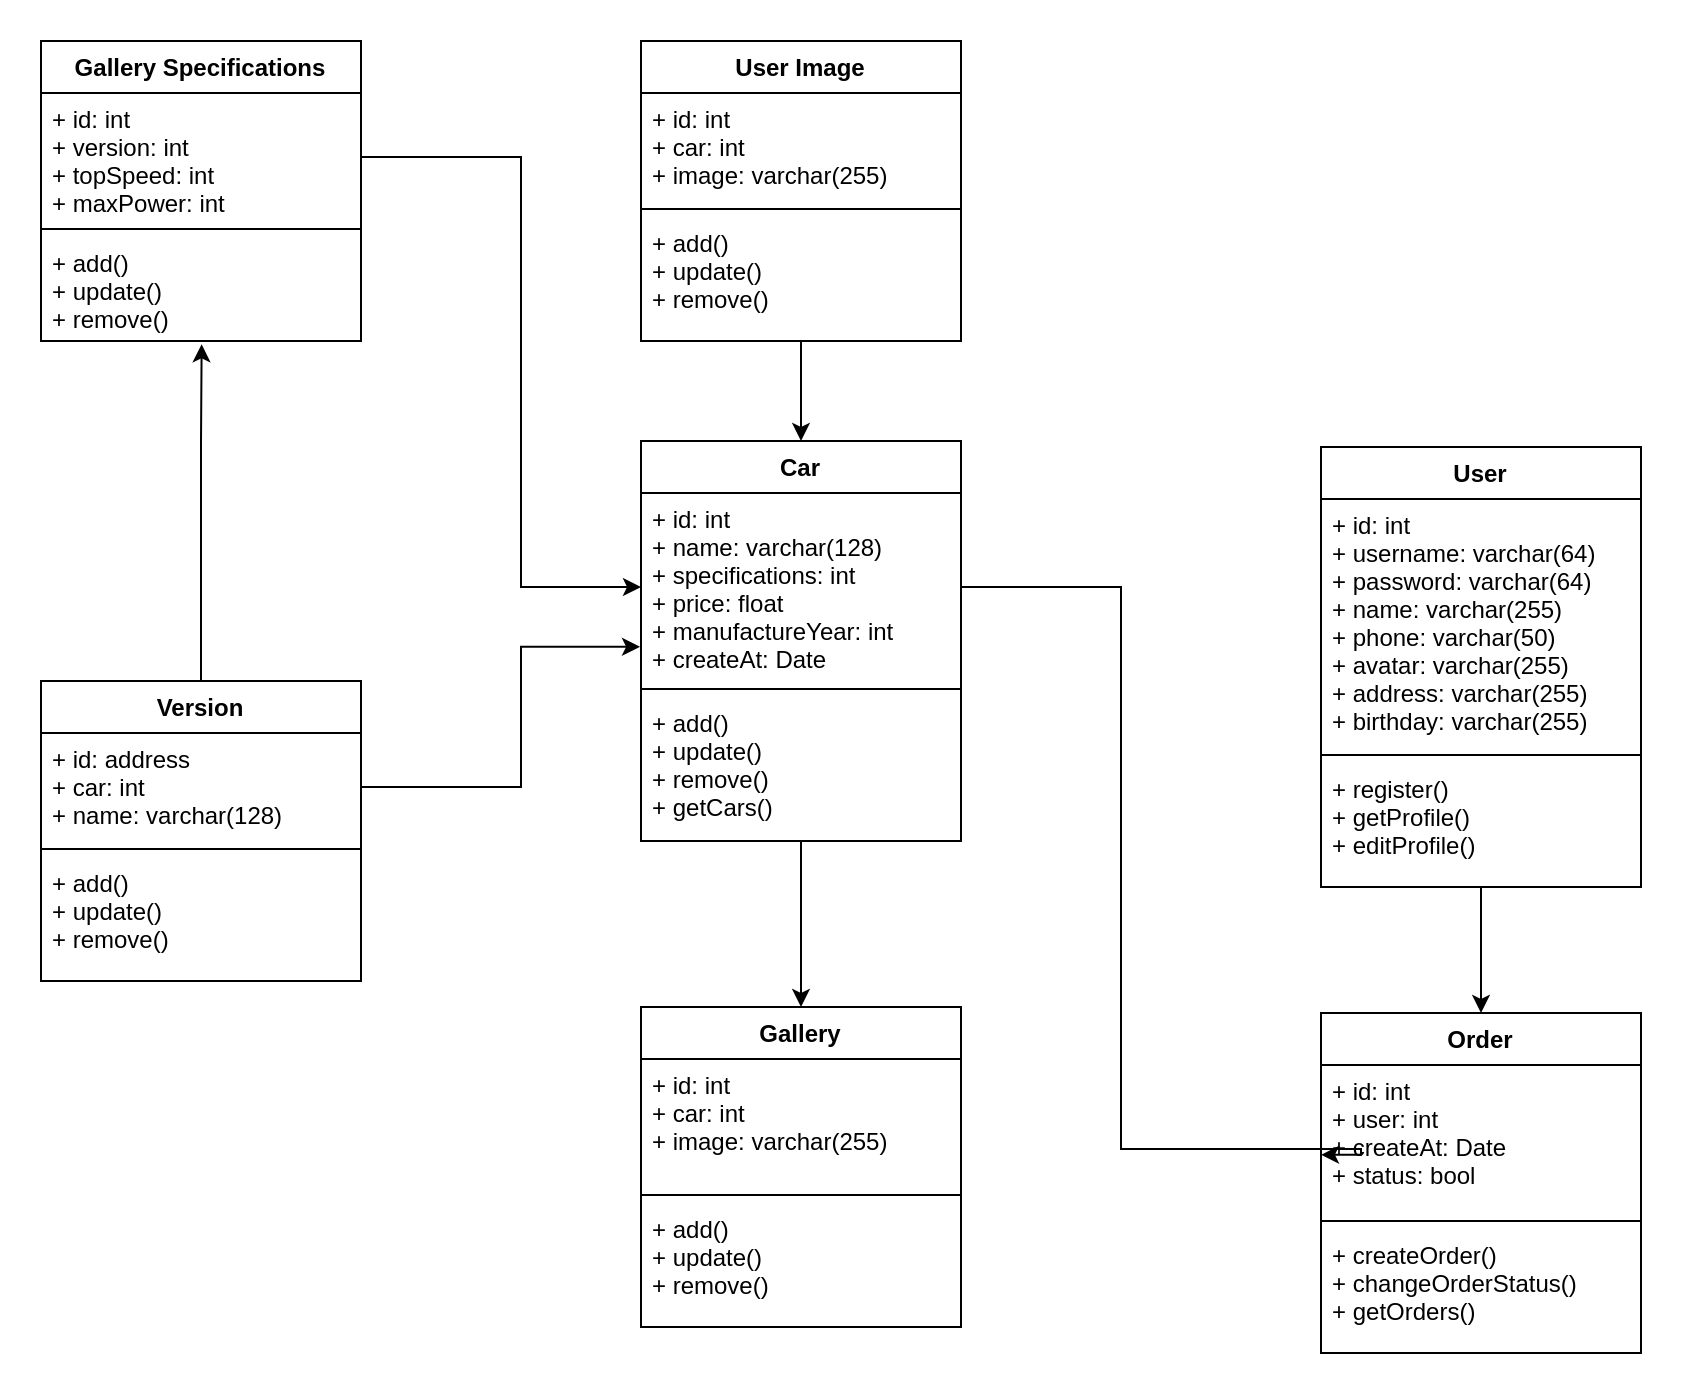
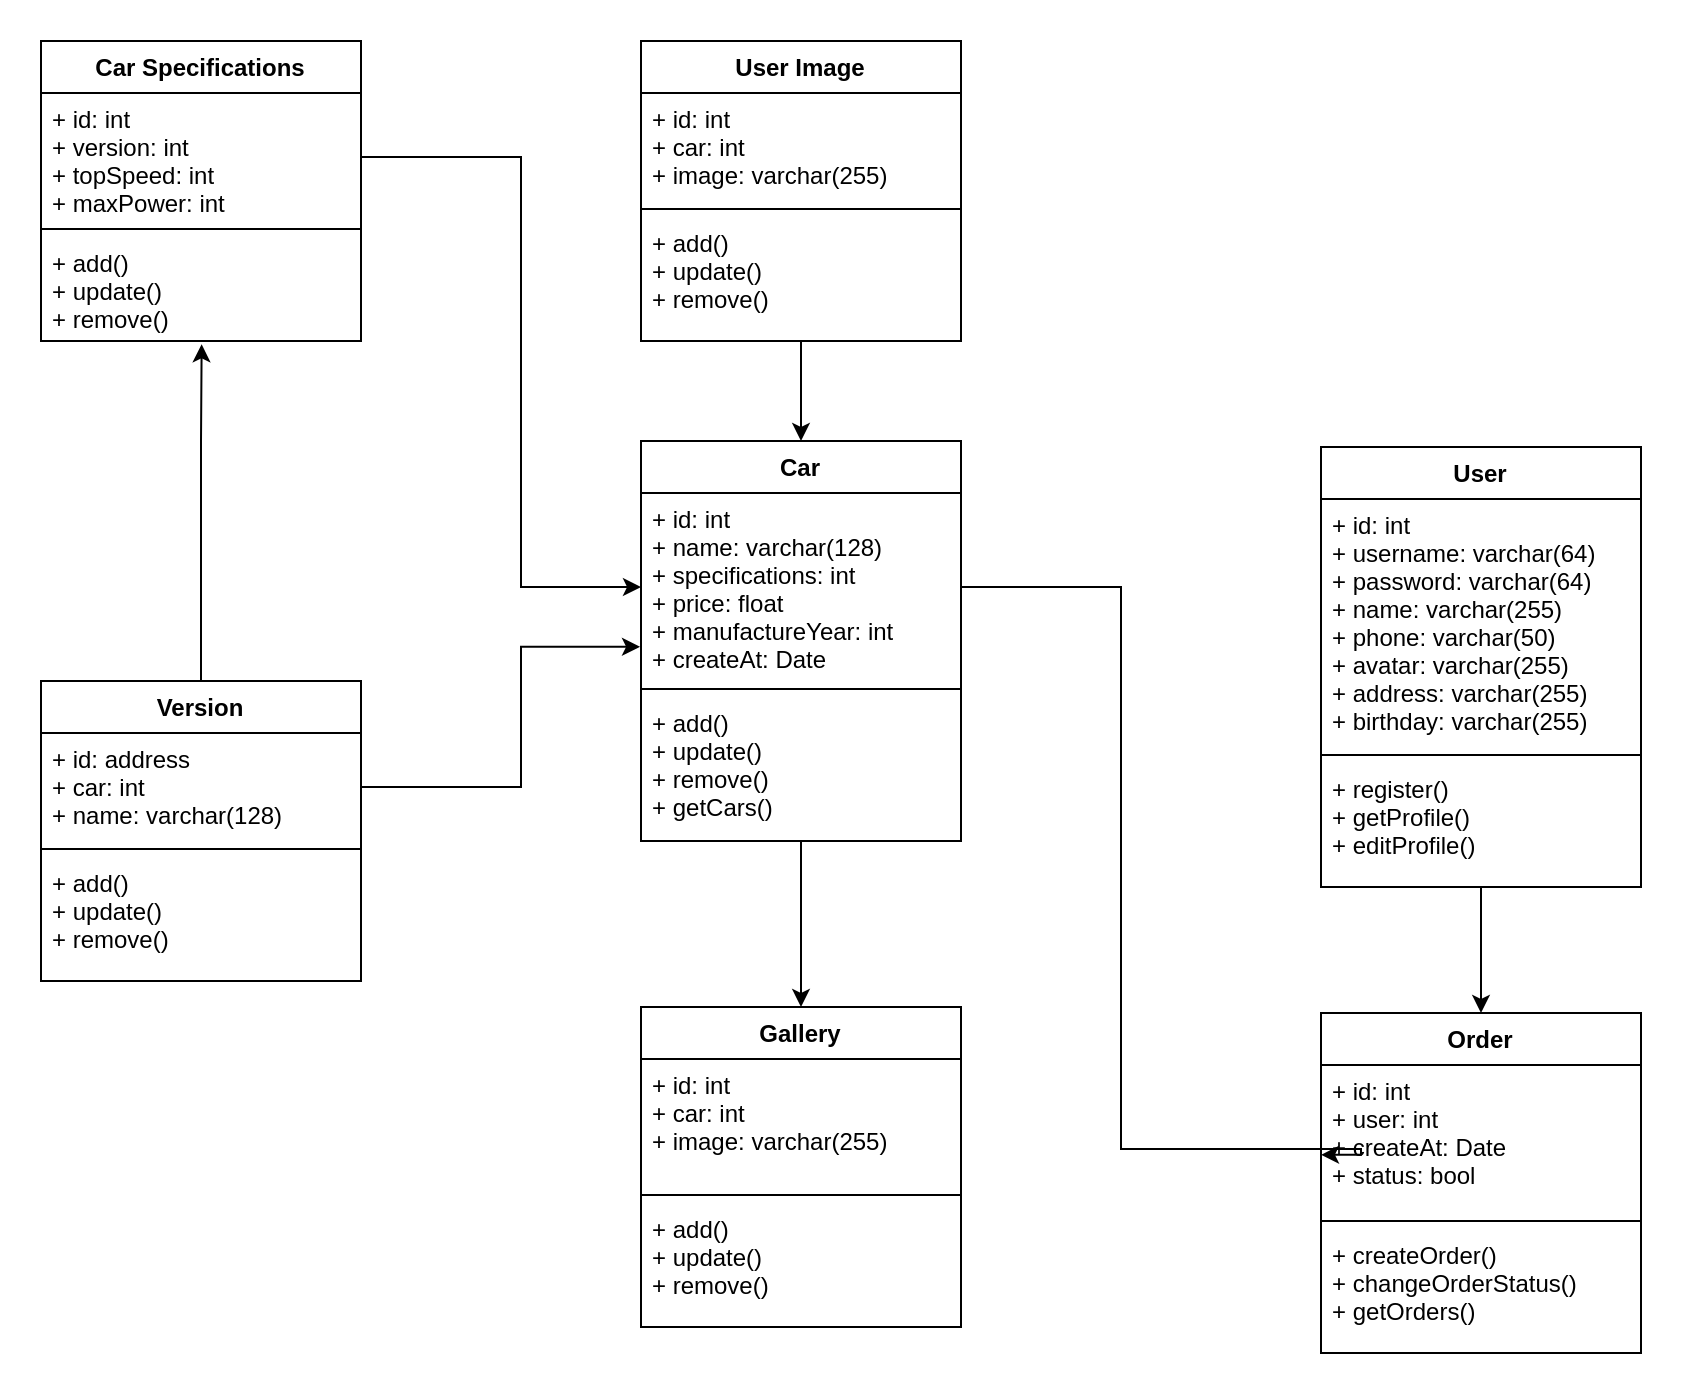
node "Gallery Specifications": label "Gallery Specifications" -> "Car Specifications"
